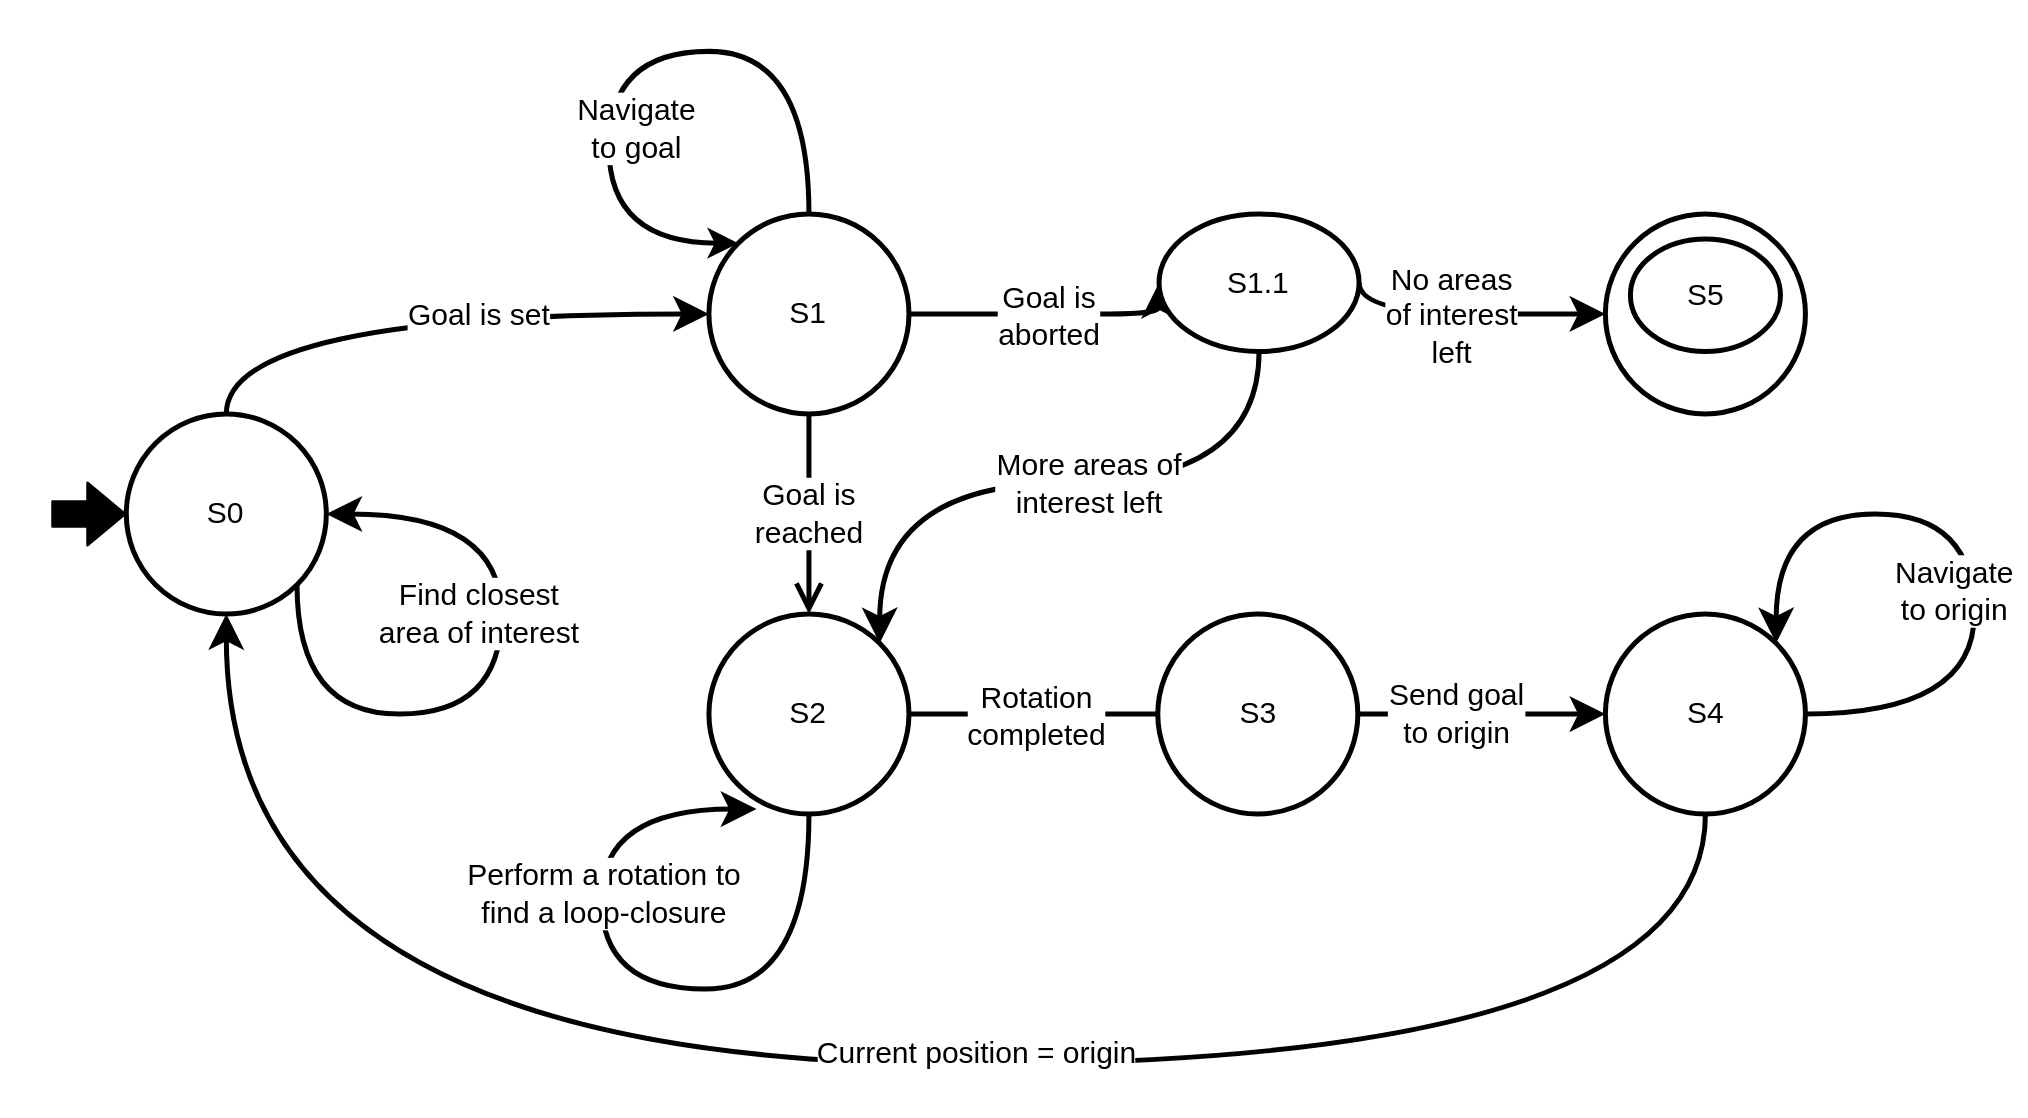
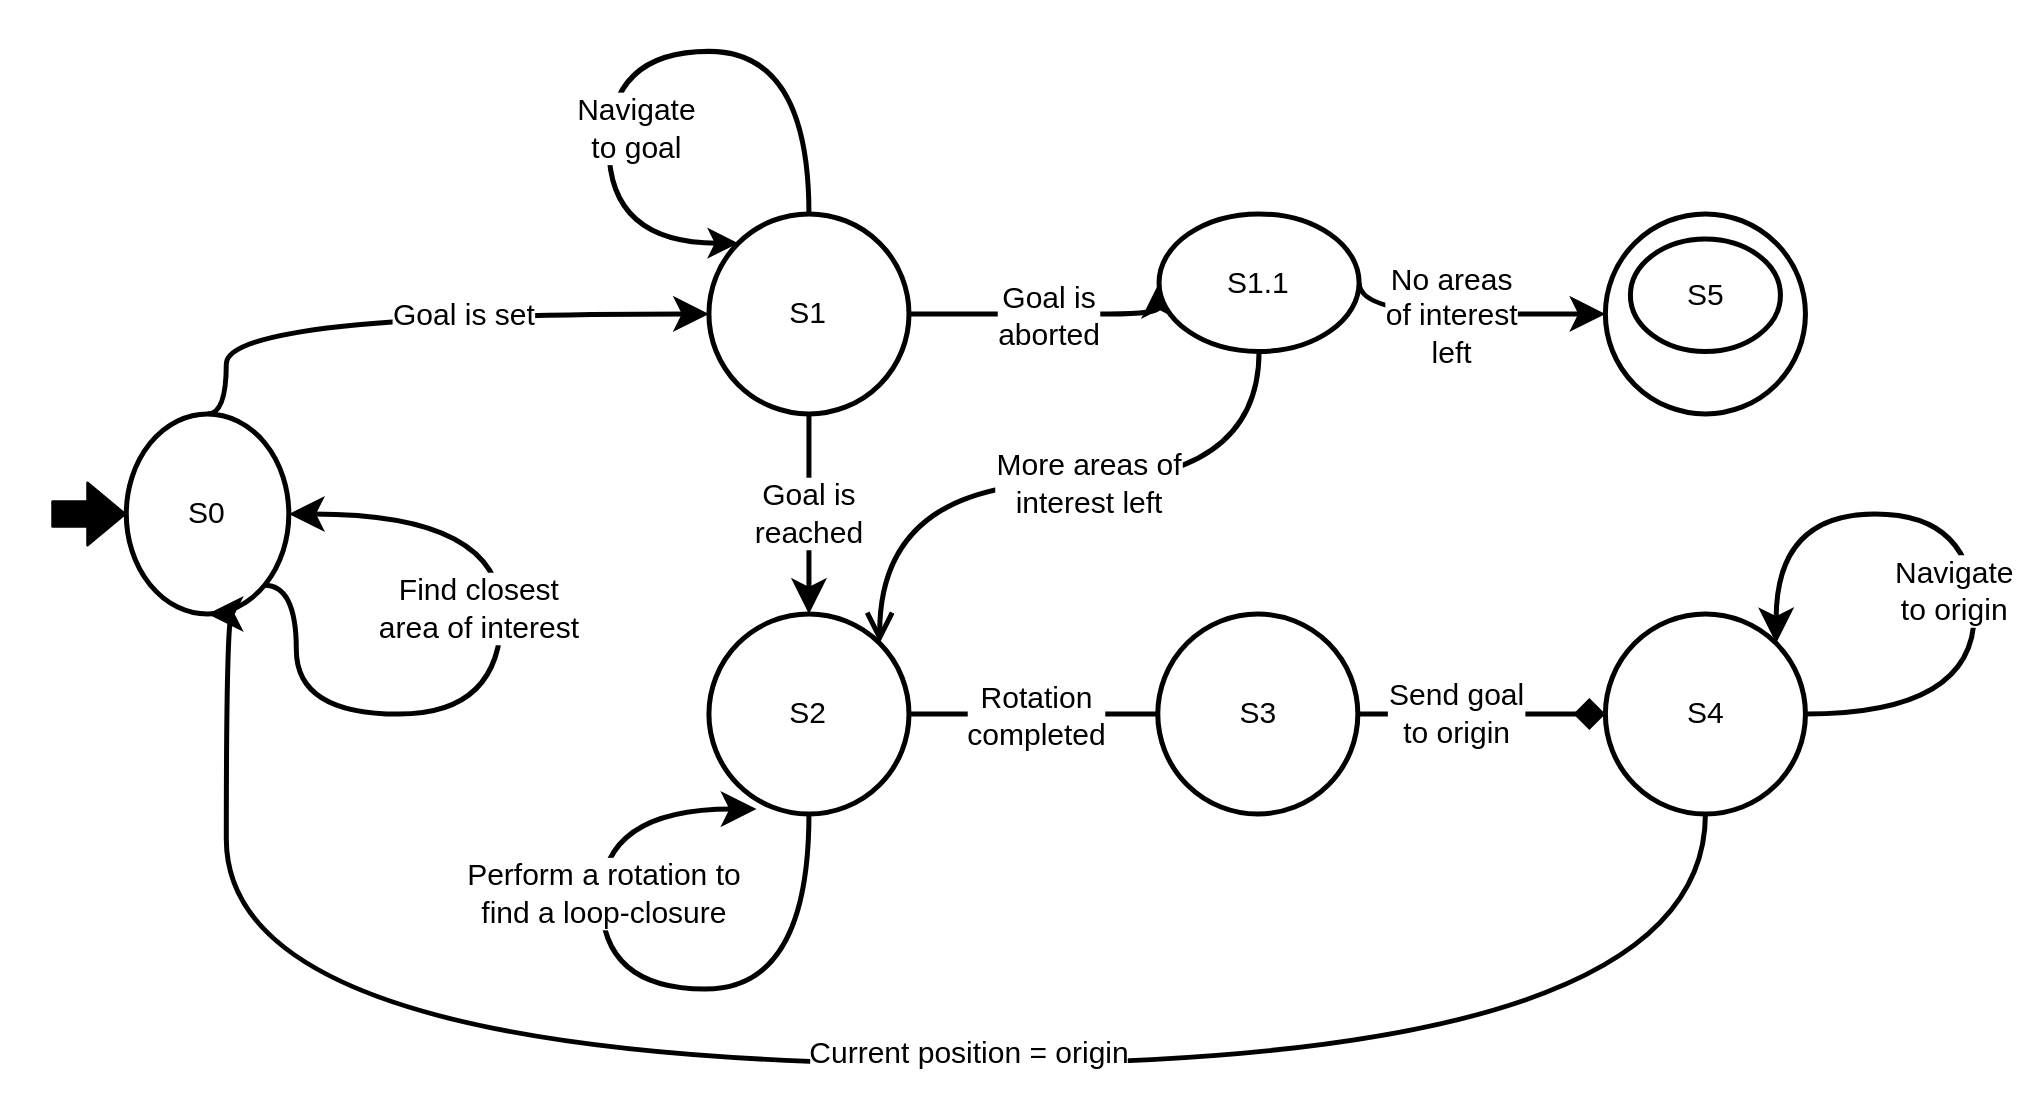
node "S0": size 200x200 -> 163x200
edge "S1.1" -> "S2": arrowhead classic -> open
edge "S1" -> "S2": arrowhead open -> classic
edge "S3" -> "S4": arrowhead classic -> diamond
